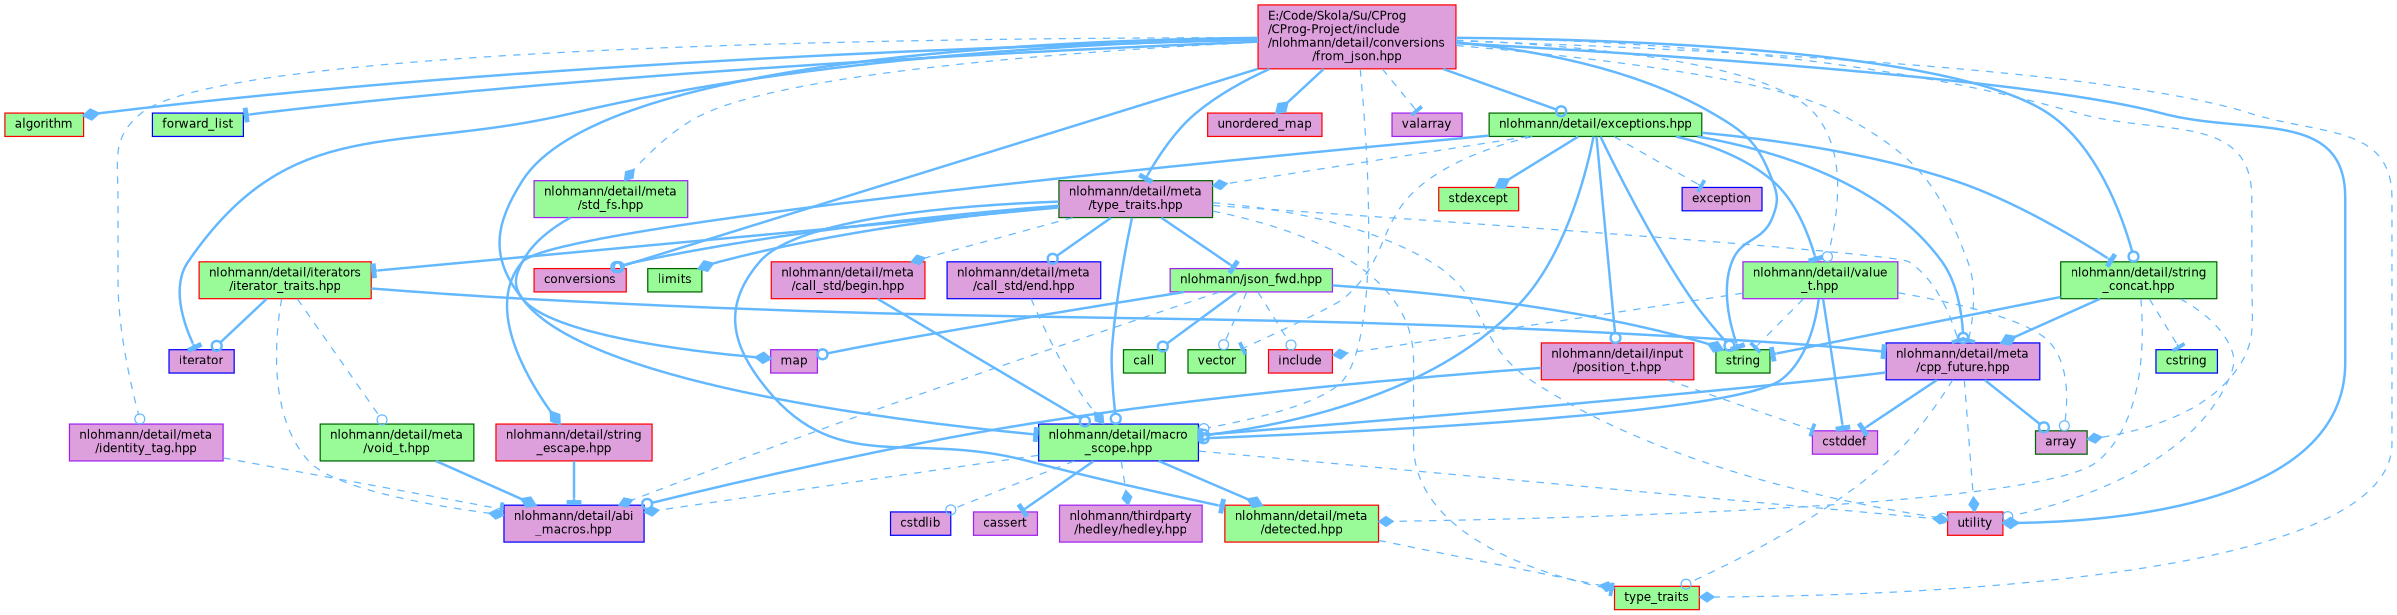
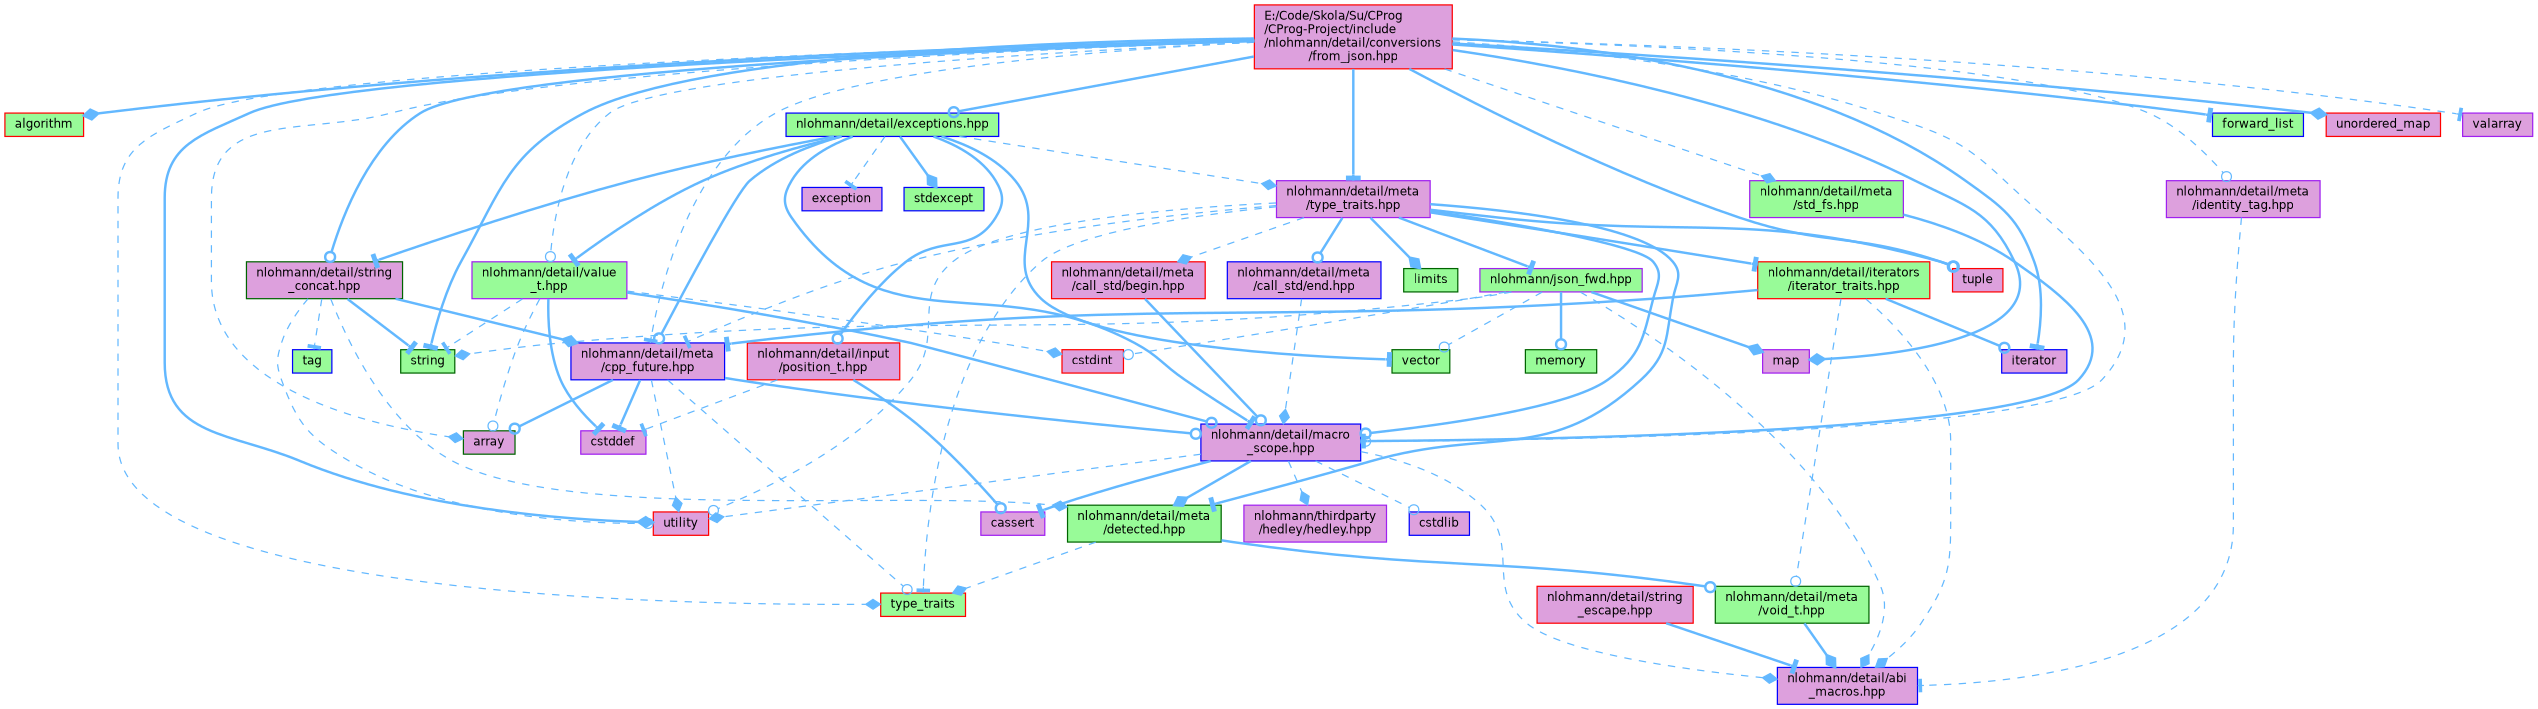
node "nlohmann/detail/exceptions.hpp": color darkgreen -> blue
edge "nlohmann/detail/exceptions.hpp" -> "nlohmann/detail/string _escape.hpp": removed
node "nlohmann/detail/meta /type_traits.hpp": color darkgreen -> purple
node "stdexcept": color red -> blue
edge "nlohmann/detail/exceptions.hpp" -> "vector": style dashed -> bold
edge "nlohmann/detail/exceptions.hpp" -> "string": removed
node "conversions": label "conversions" -> "tuple"
node "nlohmann/detail/string _concat.hpp": fillcolor palegreen -> plum
edge "nlohmann/json_fwd.hpp" -> "string": style bold -> dashed
edge "nlohmann/json_fwd.hpp" -> "map": arrowhead odot -> diamond
node "call": label "call" -> "memory"
node "include": label "include" -> "cstdint"
node "cstring": label "cstring" -> "tag"
edge "nlohmann/detail/input /position_t.hpp" -> "nlohmann/detail/abi _macros.hpp": now "nlohmann/detail/input /position_t.hpp" -> "cassert"
node "nlohmann/detail/macro _scope.hpp": fillcolor palegreen -> plum
node "nlohmann/detail/meta /detected.hpp": color red -> darkgreen
edge "nlohmann/detail/meta /detected.hpp" -> "nlohmann/detail/meta /void_t.hpp": added
